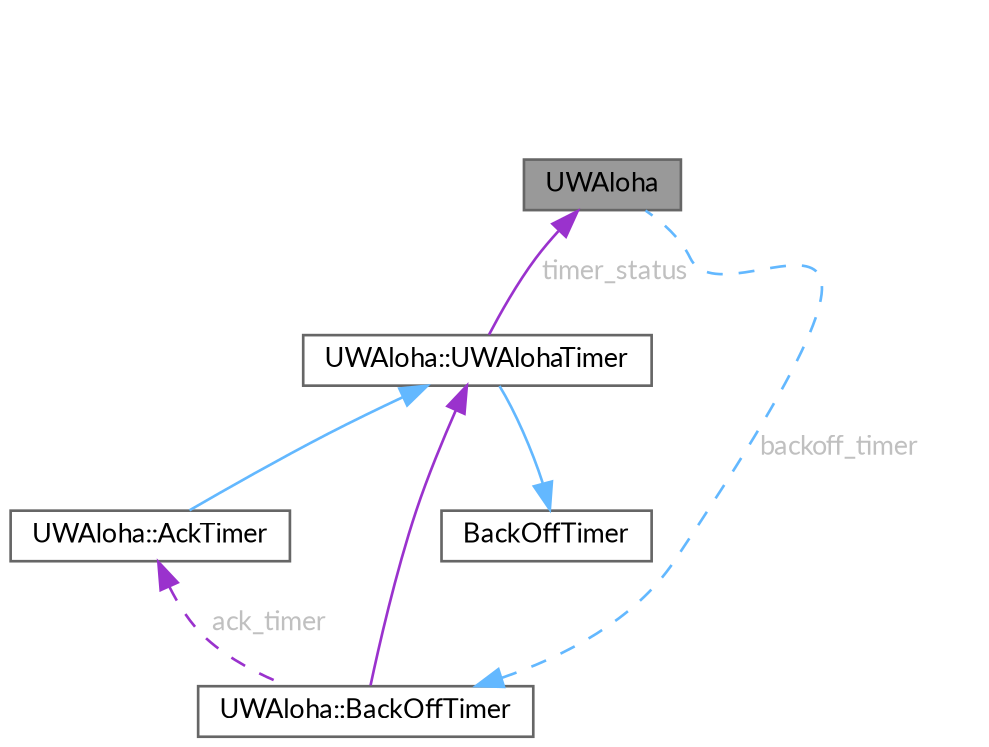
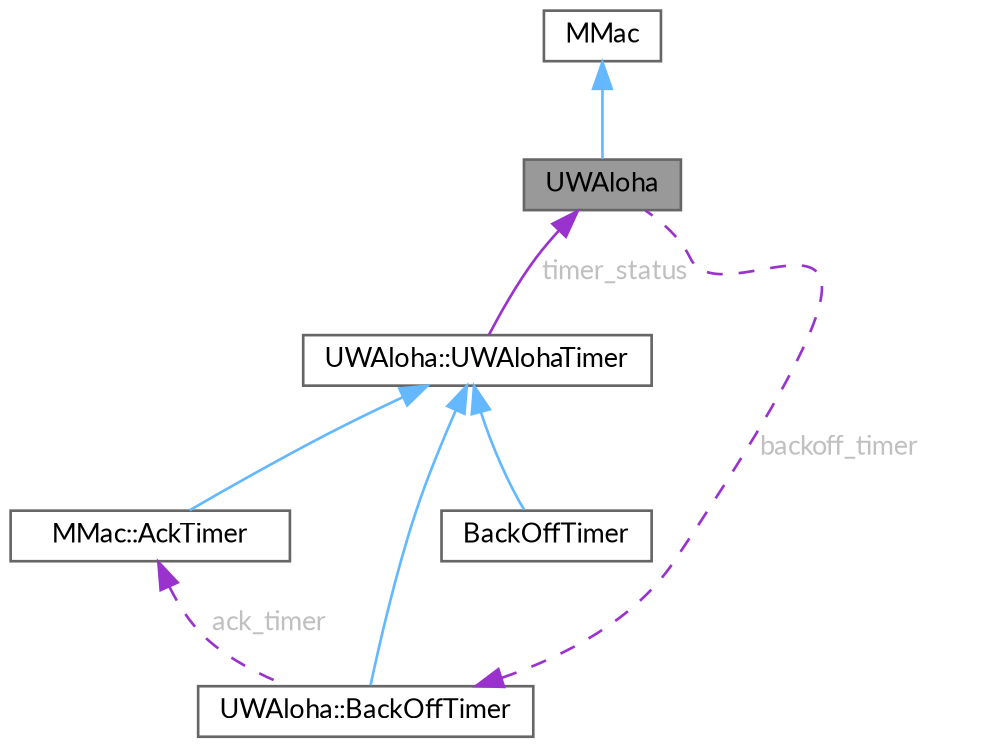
node "MMac": added
edge "UWAloha" -> "UWAloha::BackOffTimer": color steelblue1 -> darkorchid3
edge "UWAloha::UWAlohaTimer" -> "BackOffTimer": reversed
node "UWAloha::AckTimer": label "UWAloha::AckTimer" -> "MMac::AckTimer"
edge "UWAloha::BackOffTimer" -> "UWAloha::UWAlohaTimer": color darkorchid3 -> steelblue1
